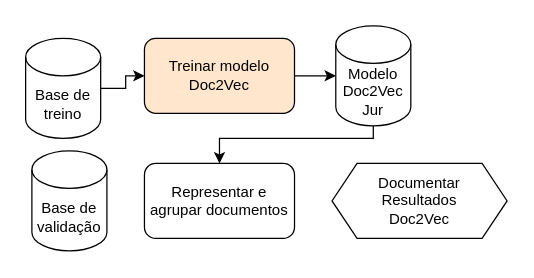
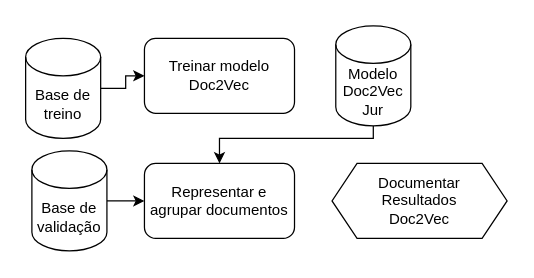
node "Treinar modelo Doc2Vec": fillcolor #ffe6cc -> #ffffff
edge "Treinar modelo Doc2Vec" -> "Modelo Doc2Vec Jur": removed
edge "Base de validação" -> "Representar e agrupar documentos": added
